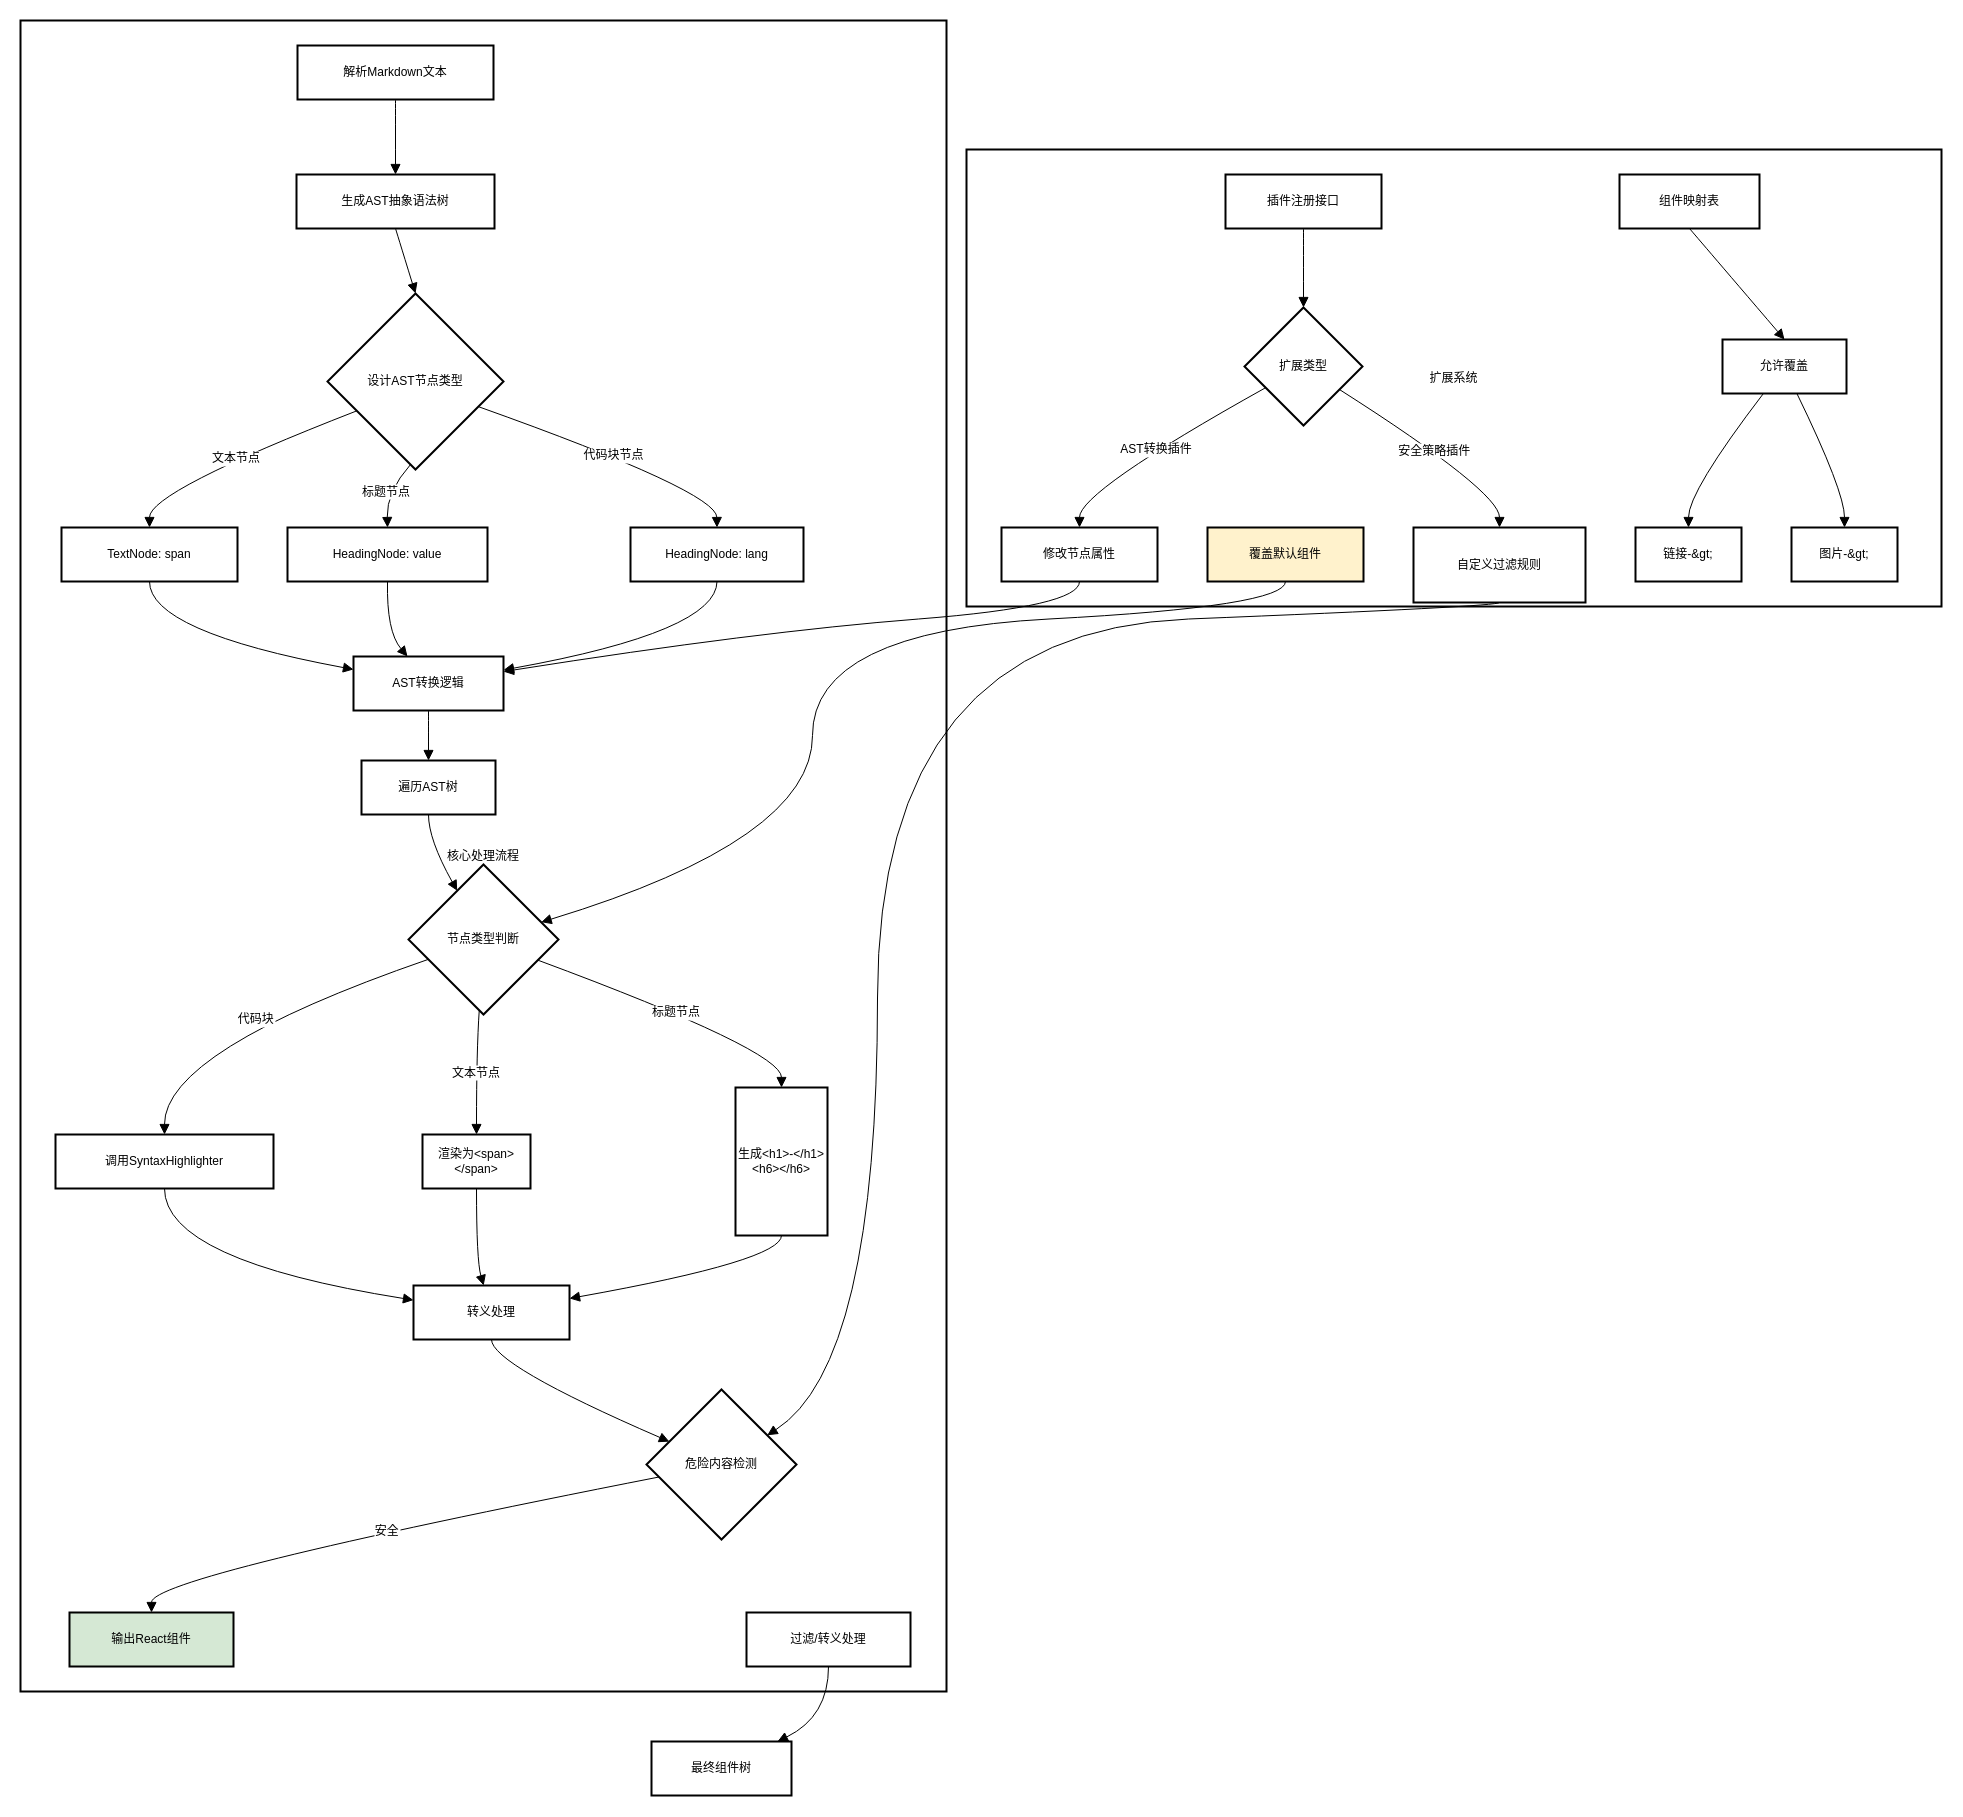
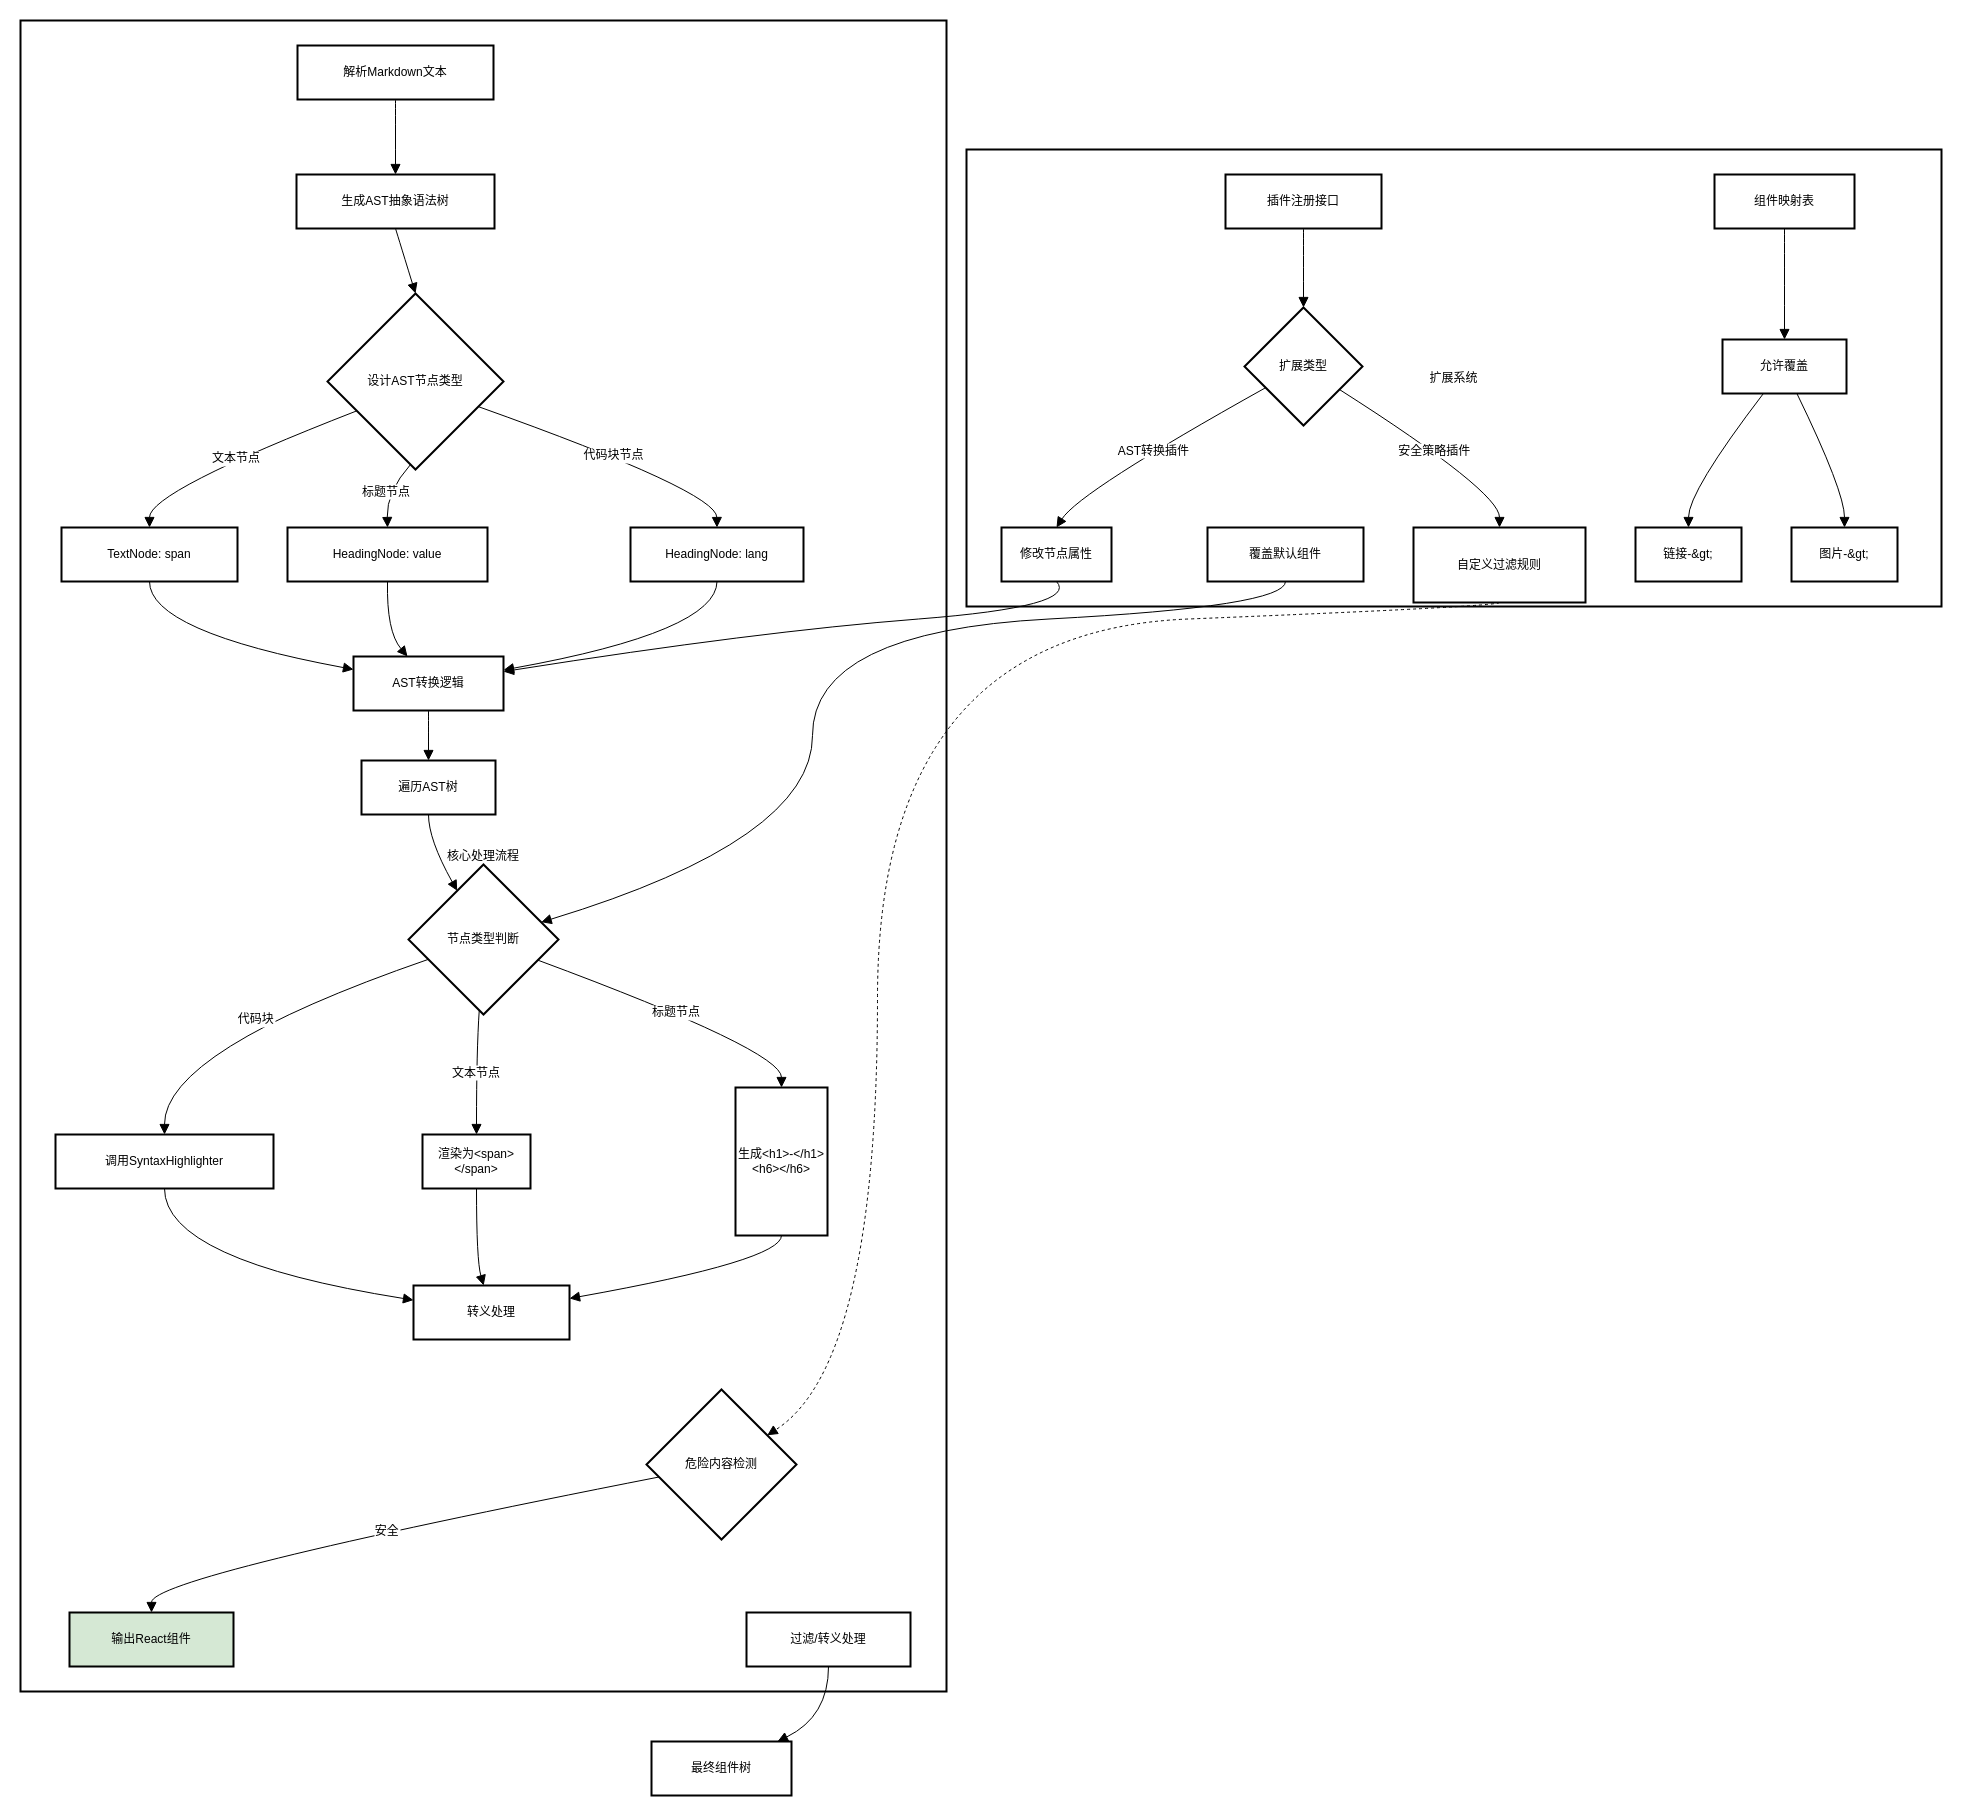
node "组件映射表": moved (1690, 202) -> (1785, 202)
node "修改节点属性": size 156x54 -> 110x54
node "覆盖默认组件": fillcolor #fff2cc -> #ffffff
edge "自定义过滤规则" -> "危险内容检测": style solid -> dashed
edge "转义处理" -> "危险内容检测": removed
